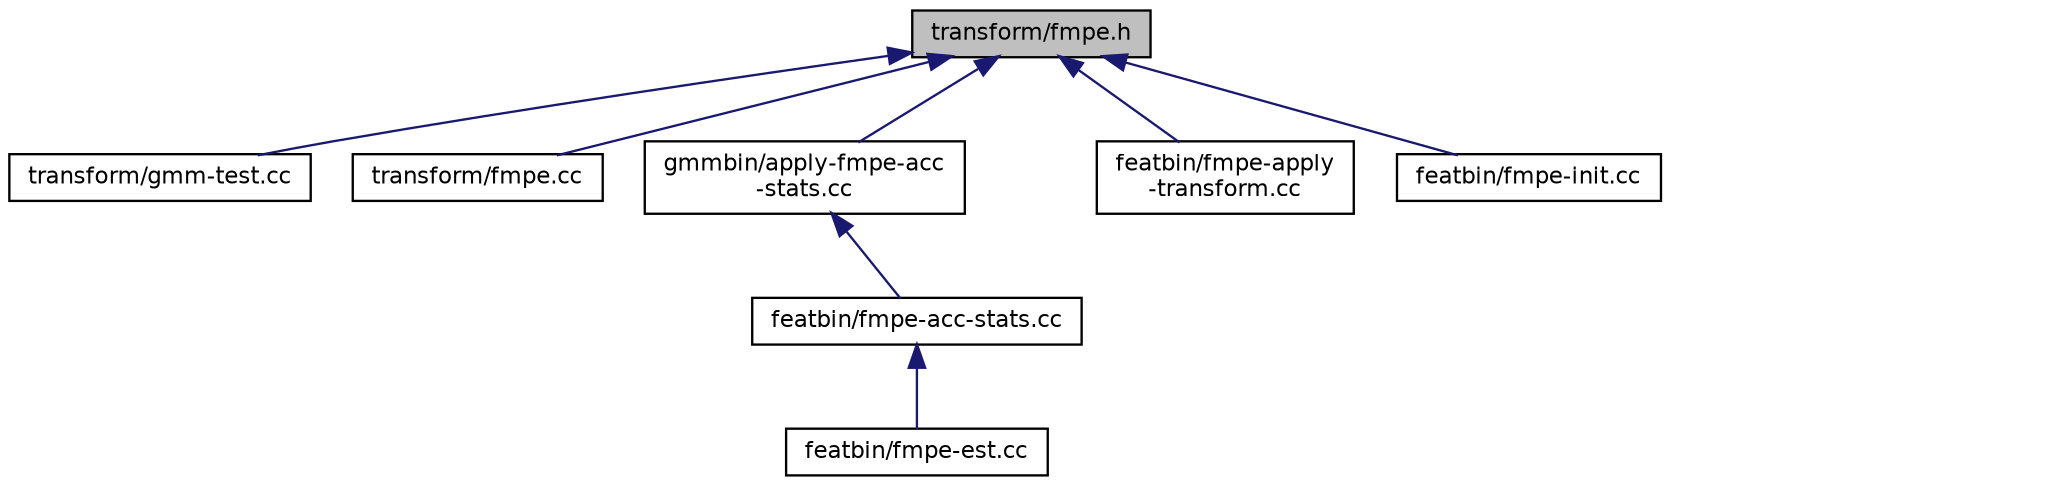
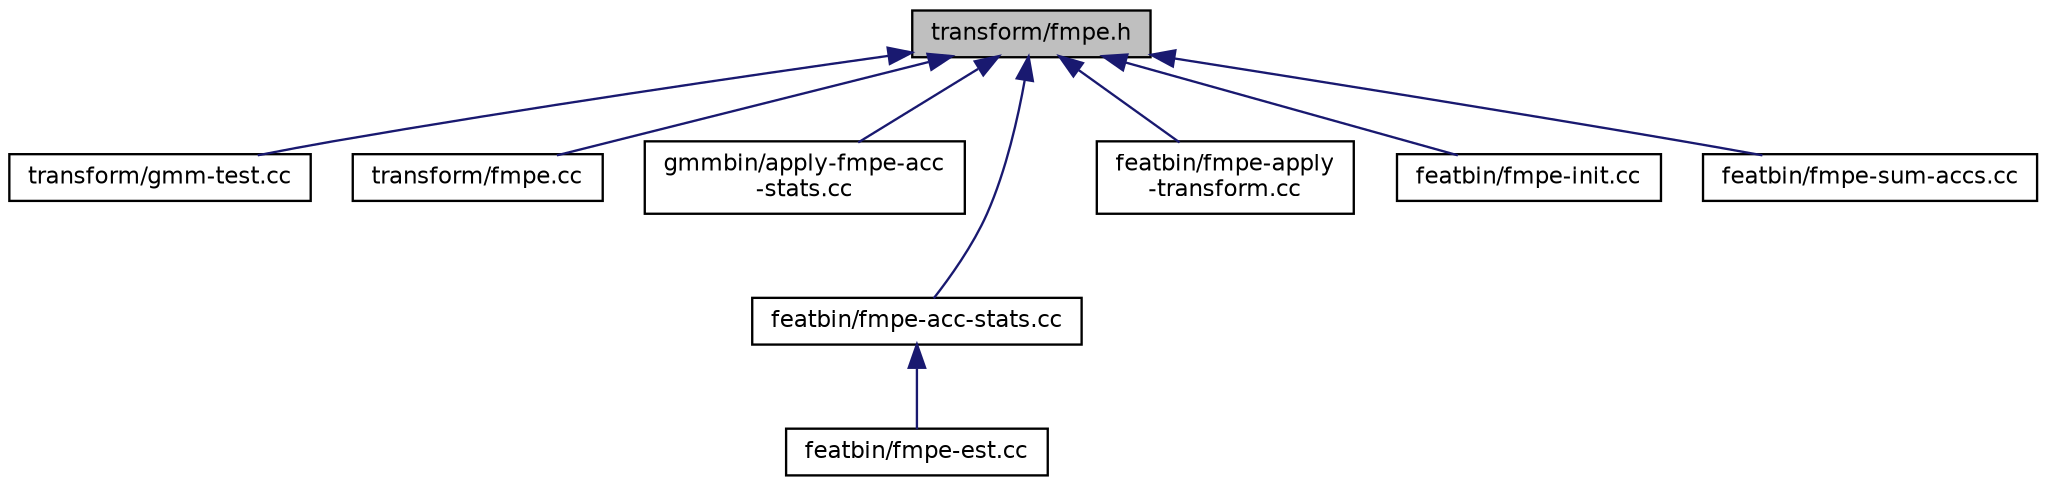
node "featbin/fmpe-sum-accs.cc": added
edge "featbin/fmpe-acc-stats.cc" -> "gmmbin/apply-fmpe-acc -stats.cc": now "featbin/fmpe-acc-stats.cc" -> "transform/fmpe.h"
